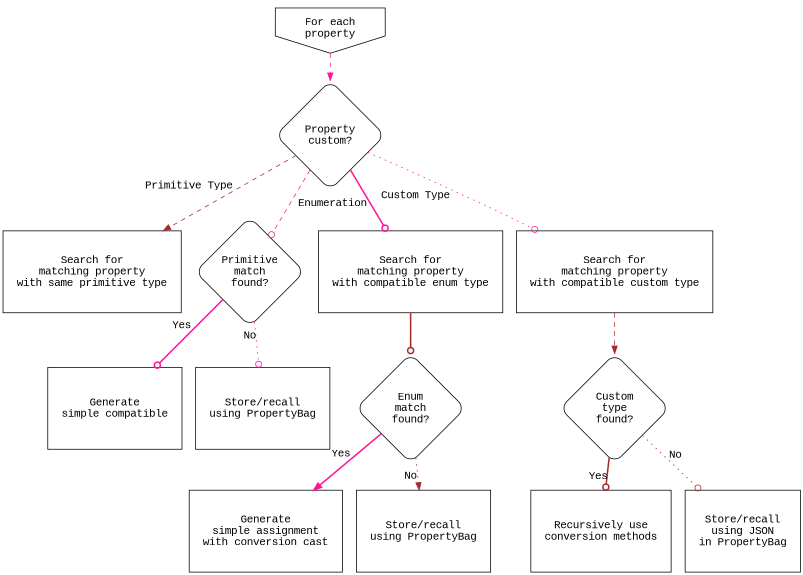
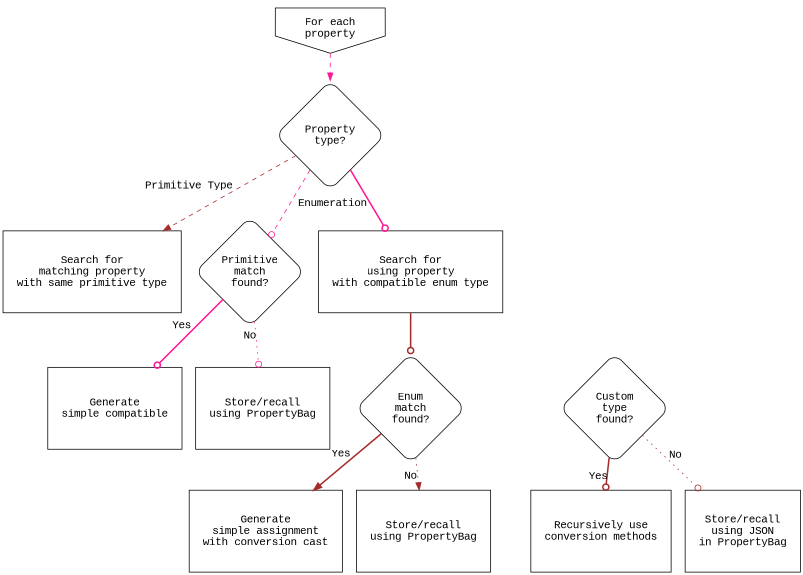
node "Property custom?": label "Property custom?" -> "Property type?"
node "Search for matching property with compatible enum type": label "Search for matching property with compatible enum type" -> "Search for using property with compatible enum type"
node "Search for matching property with compatible custom type": removed
edge "Enum match found?" -> "Generate simple assignment with conversion cast": color deeppink -> brown
